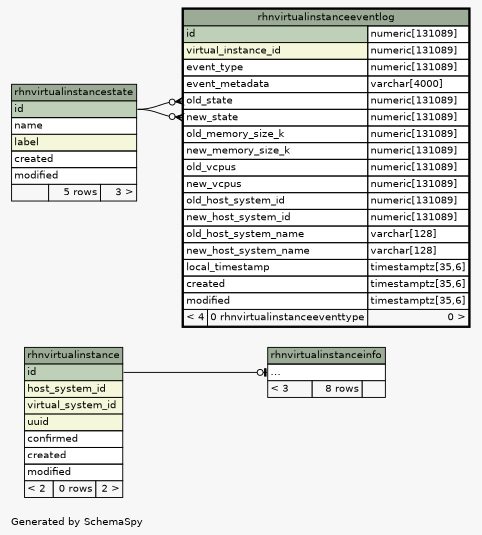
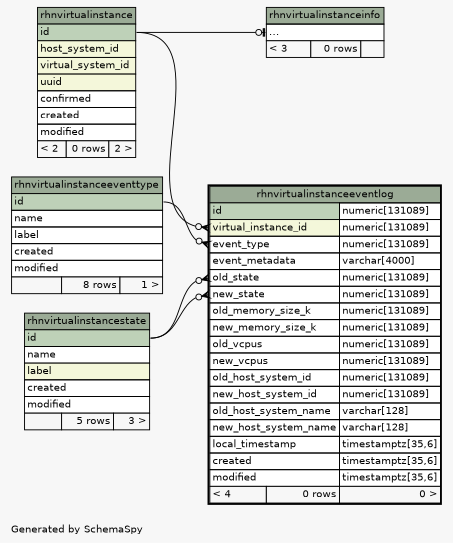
edge "rhnvirtualinstance" -> "rhnvirtualinstanceeventlog": added
node "rhnvirtualinstanceeventtype": added
node "rhnvirtualinstanceeventlog": text "0 rhnvirtualinstanceeventtype" -> "0 rows"
node "rhnvirtualinstanceinfo": text "8 rows" -> "0 rows"
